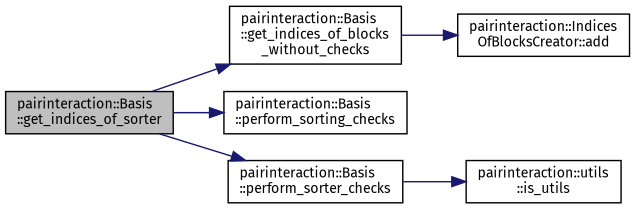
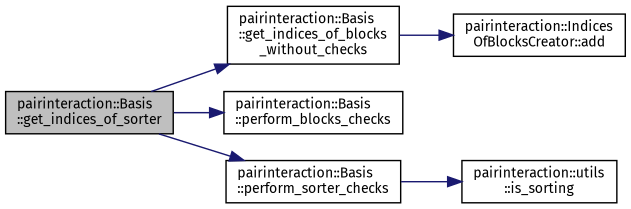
node "pairinteraction::Basis ::perform_sorting_checks": label "pairinteraction::Basis ::perform_sorting_checks" -> "pairinteraction::Basis ::perform_blocks_checks"
node "pairinteraction::utils ::is_utils": label "pairinteraction::utils ::is_utils" -> "pairinteraction::utils ::is_sorting"
